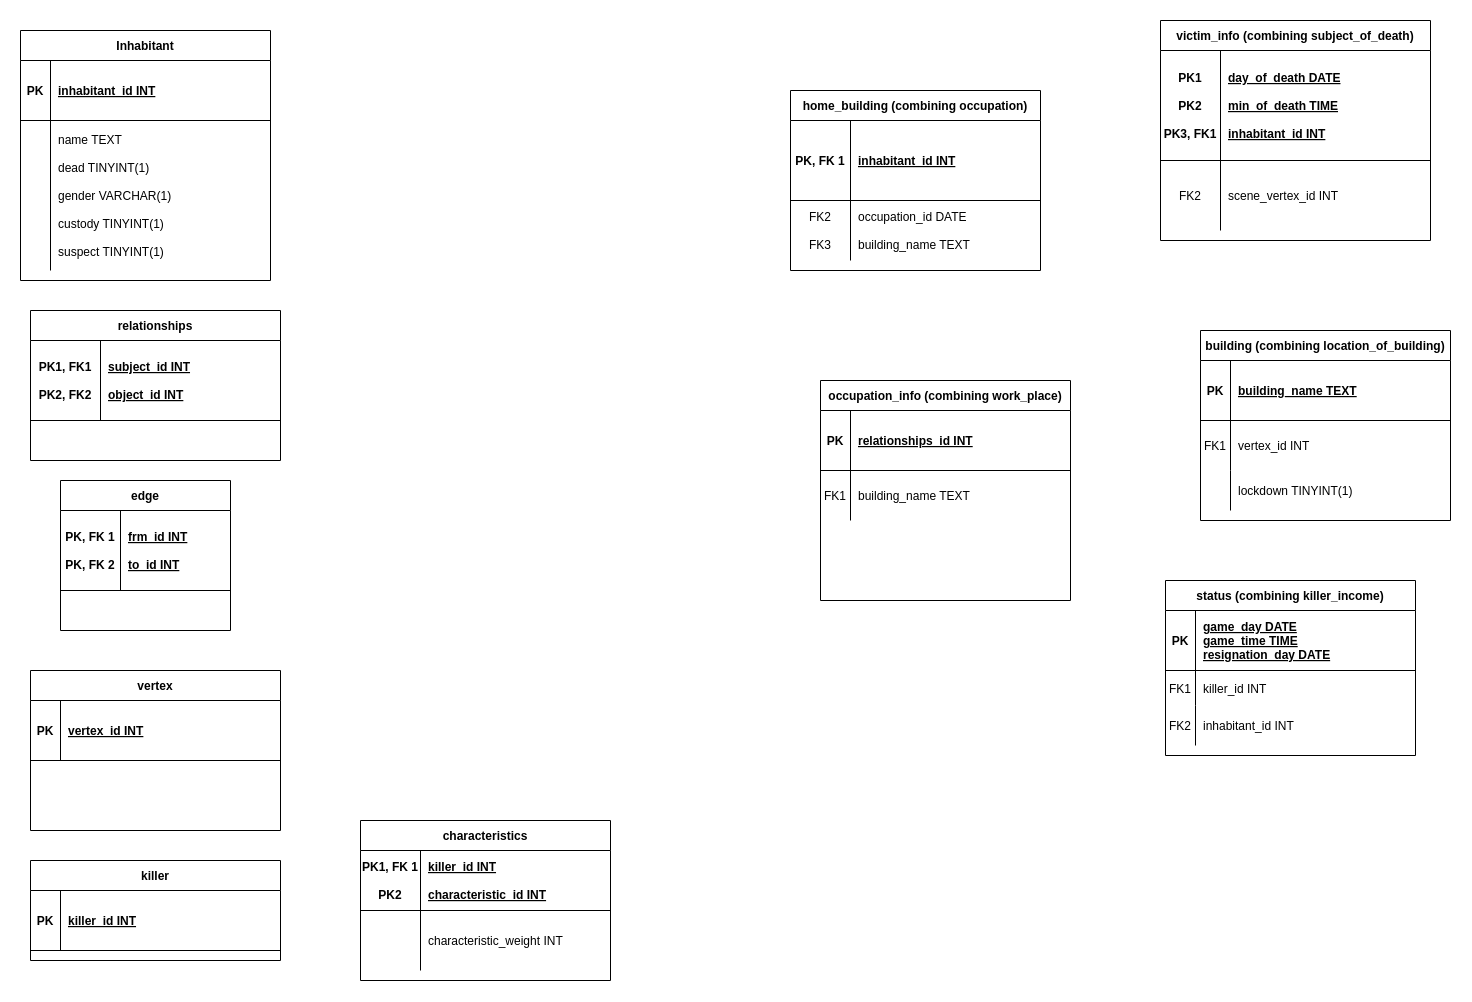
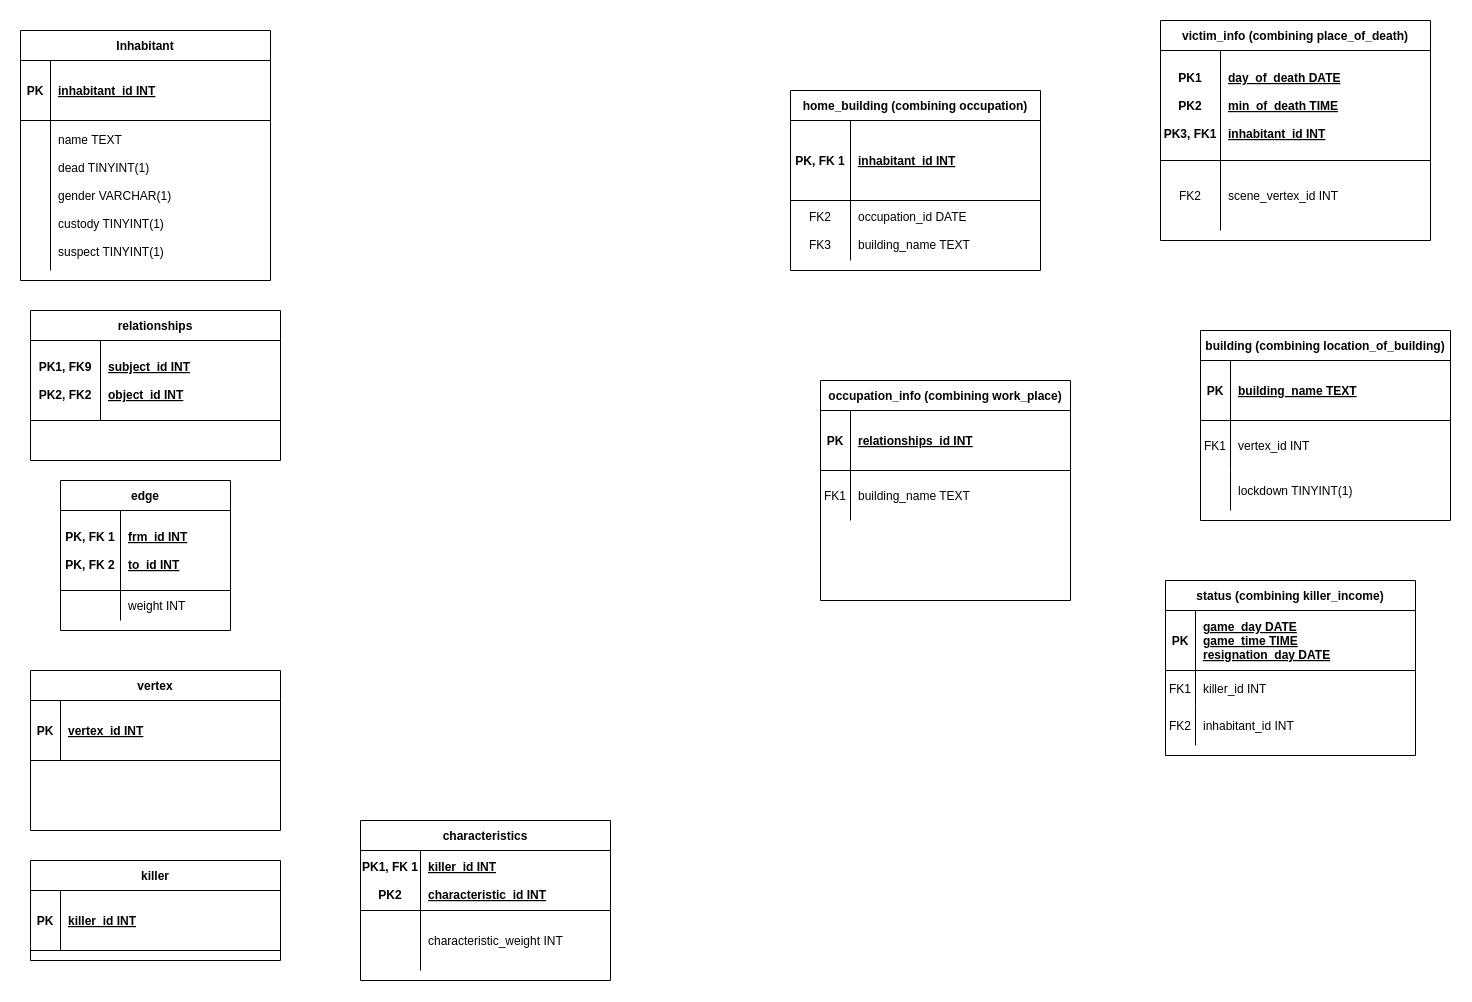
node "victim_info (combining subject_of_death)": label "victim_info (combining subject_of_death)" -> "victim_info (combining place_of_death)"
node "PK1, FK1 PK2, FK2": label "PK1, FK1 PK2, FK2" -> "PK1, FK9 PK2, FK2"
node "weight INT": added
